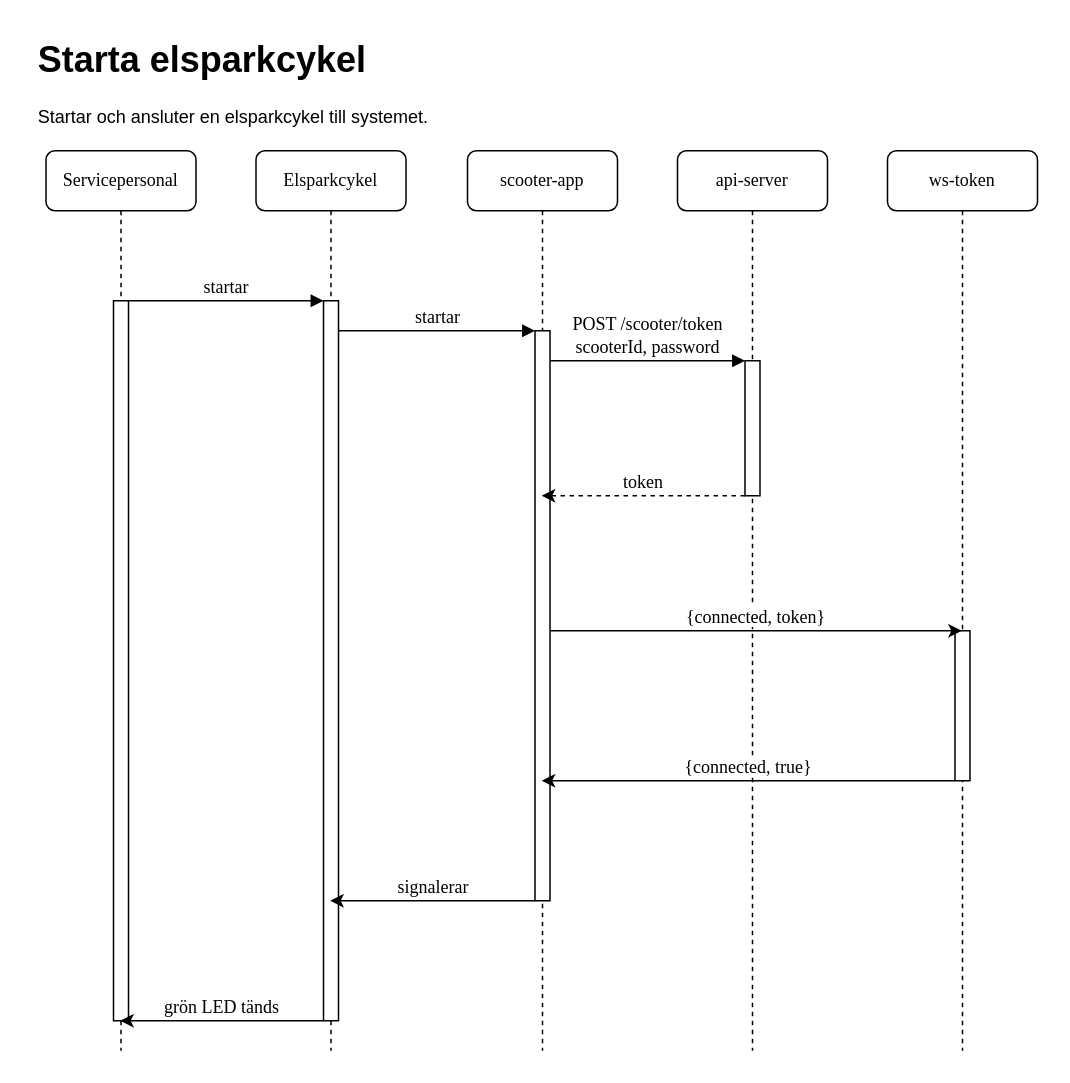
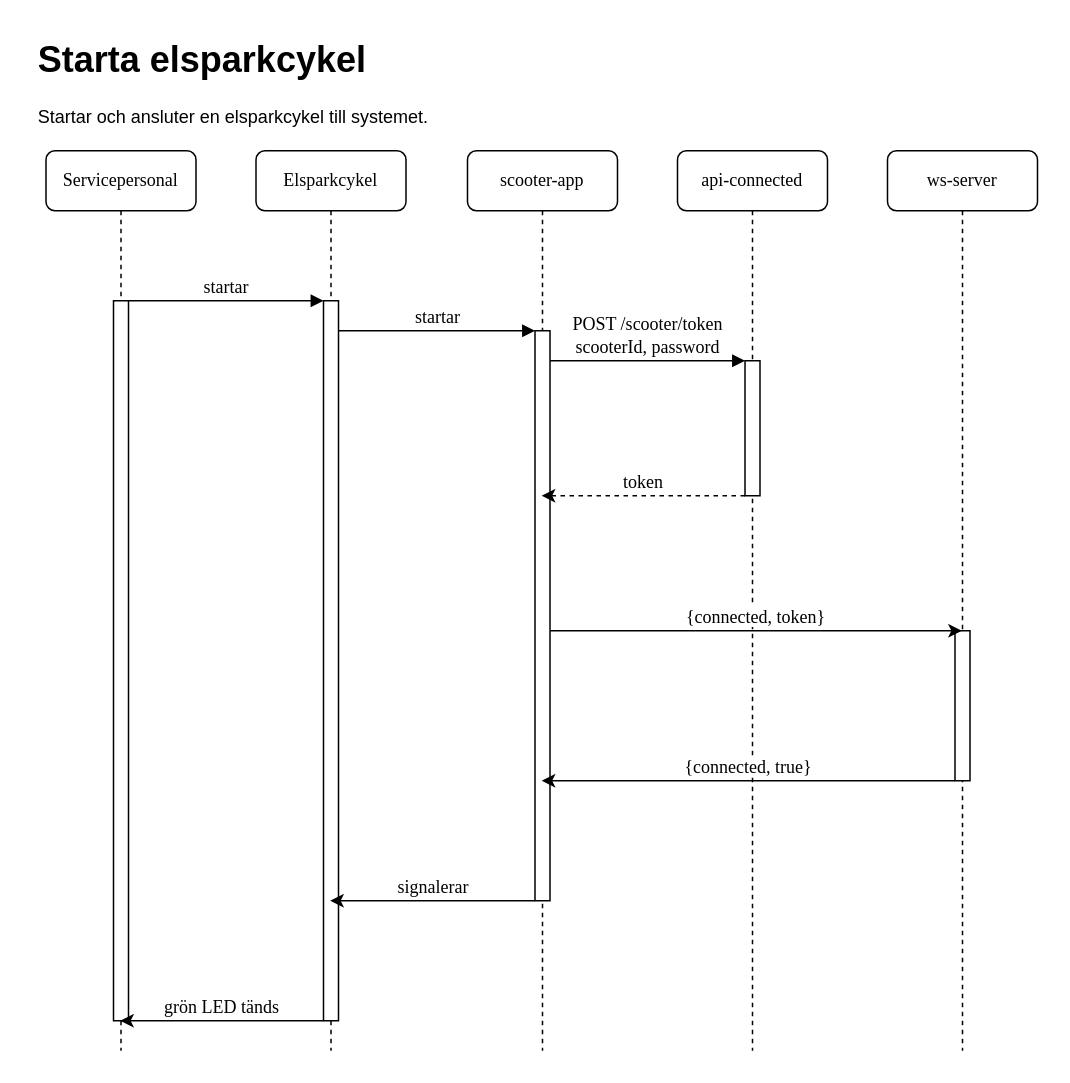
node "api-server": label "api-server" -> "api-connected"
node "ws-token": label "ws-token" -> "ws-server"
